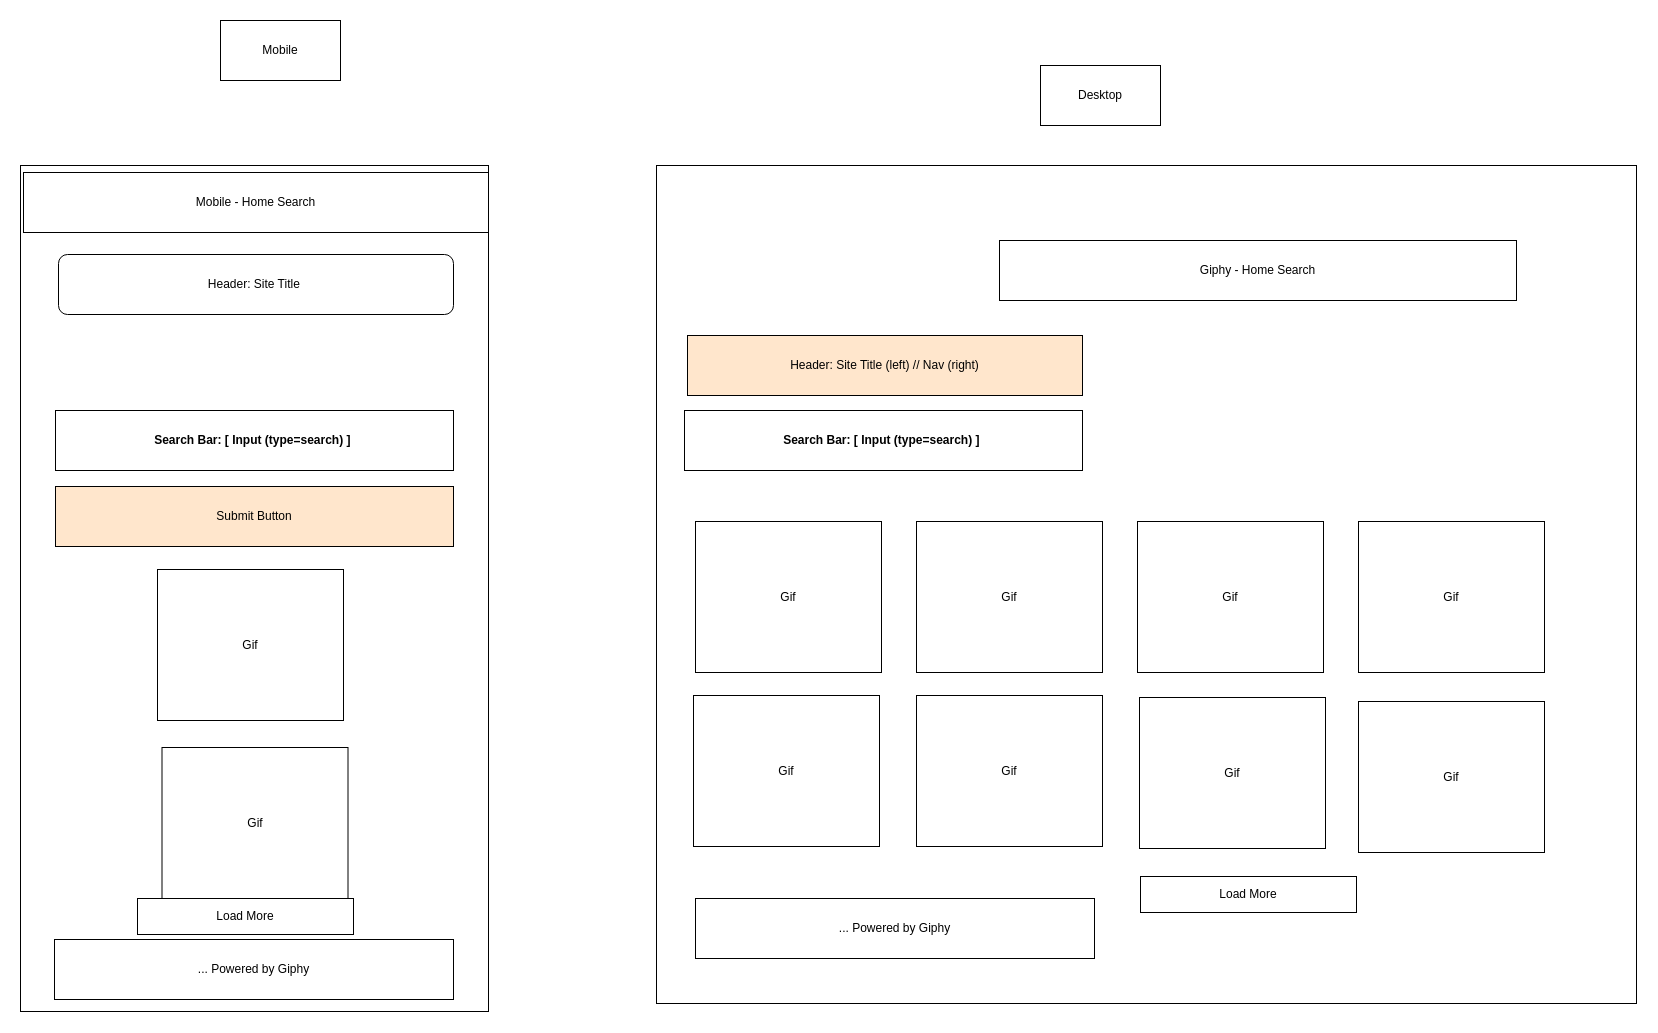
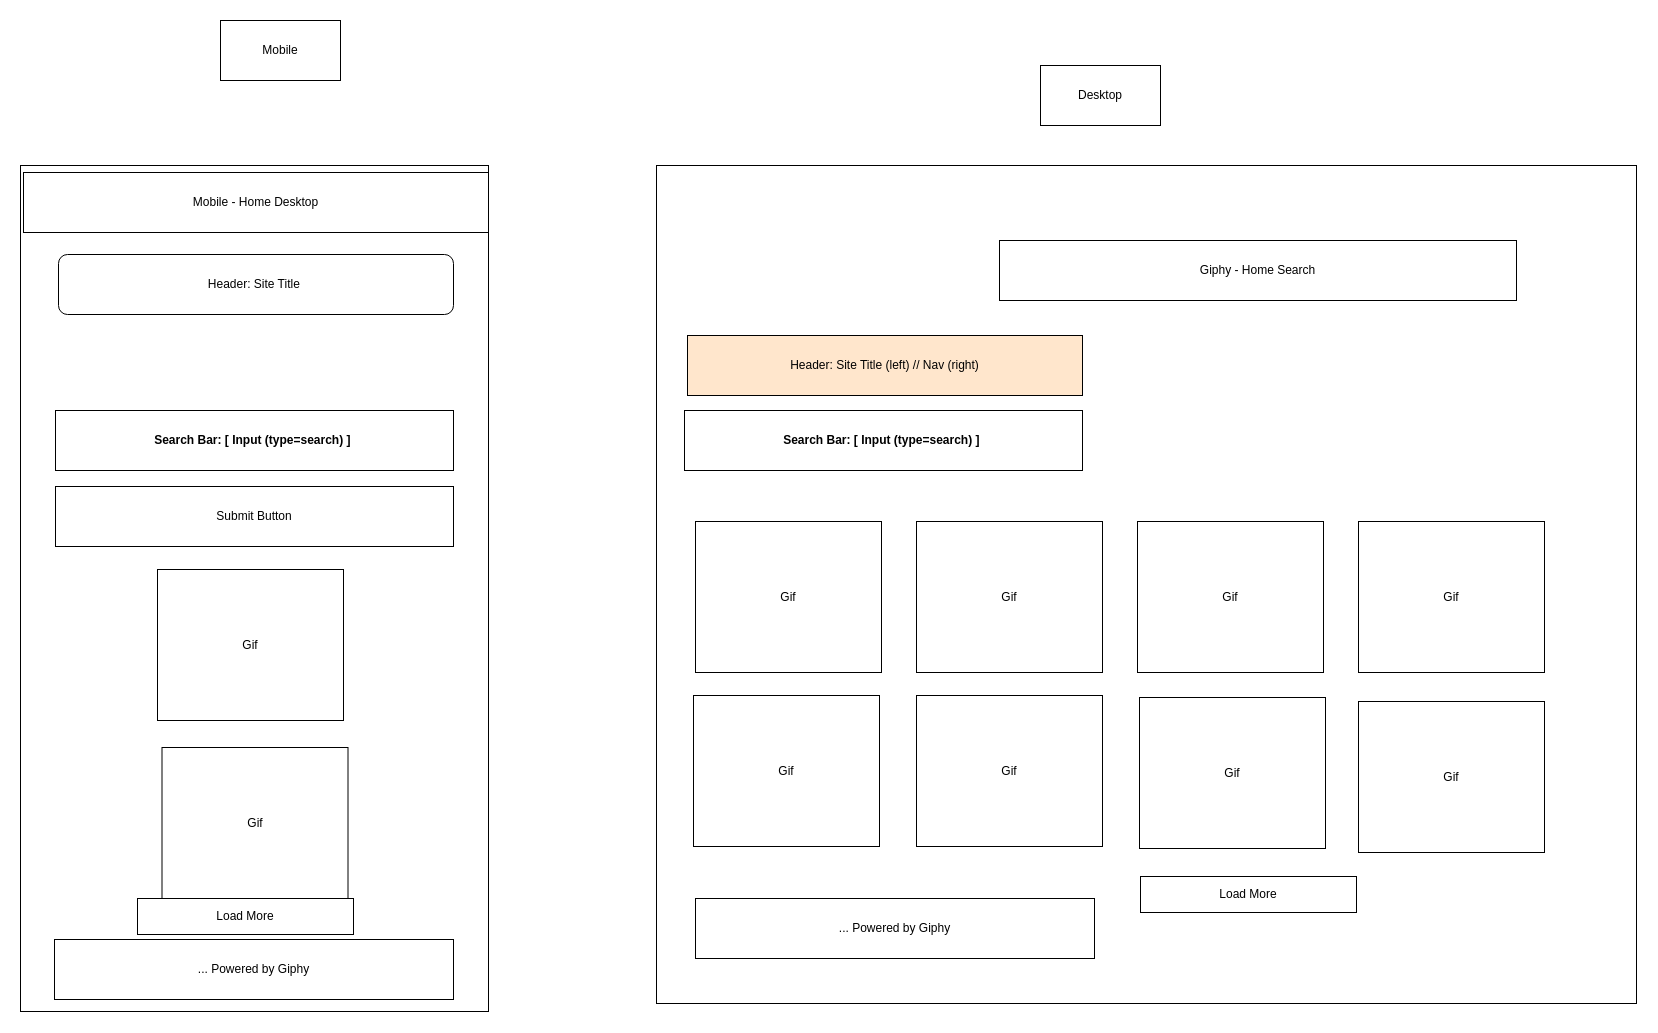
node "Mobile - Home Search": label "Mobile - Home Search" -> "Mobile - Home Desktop"
node "Submit Button": fillcolor #ffe6cc -> #ffffff
